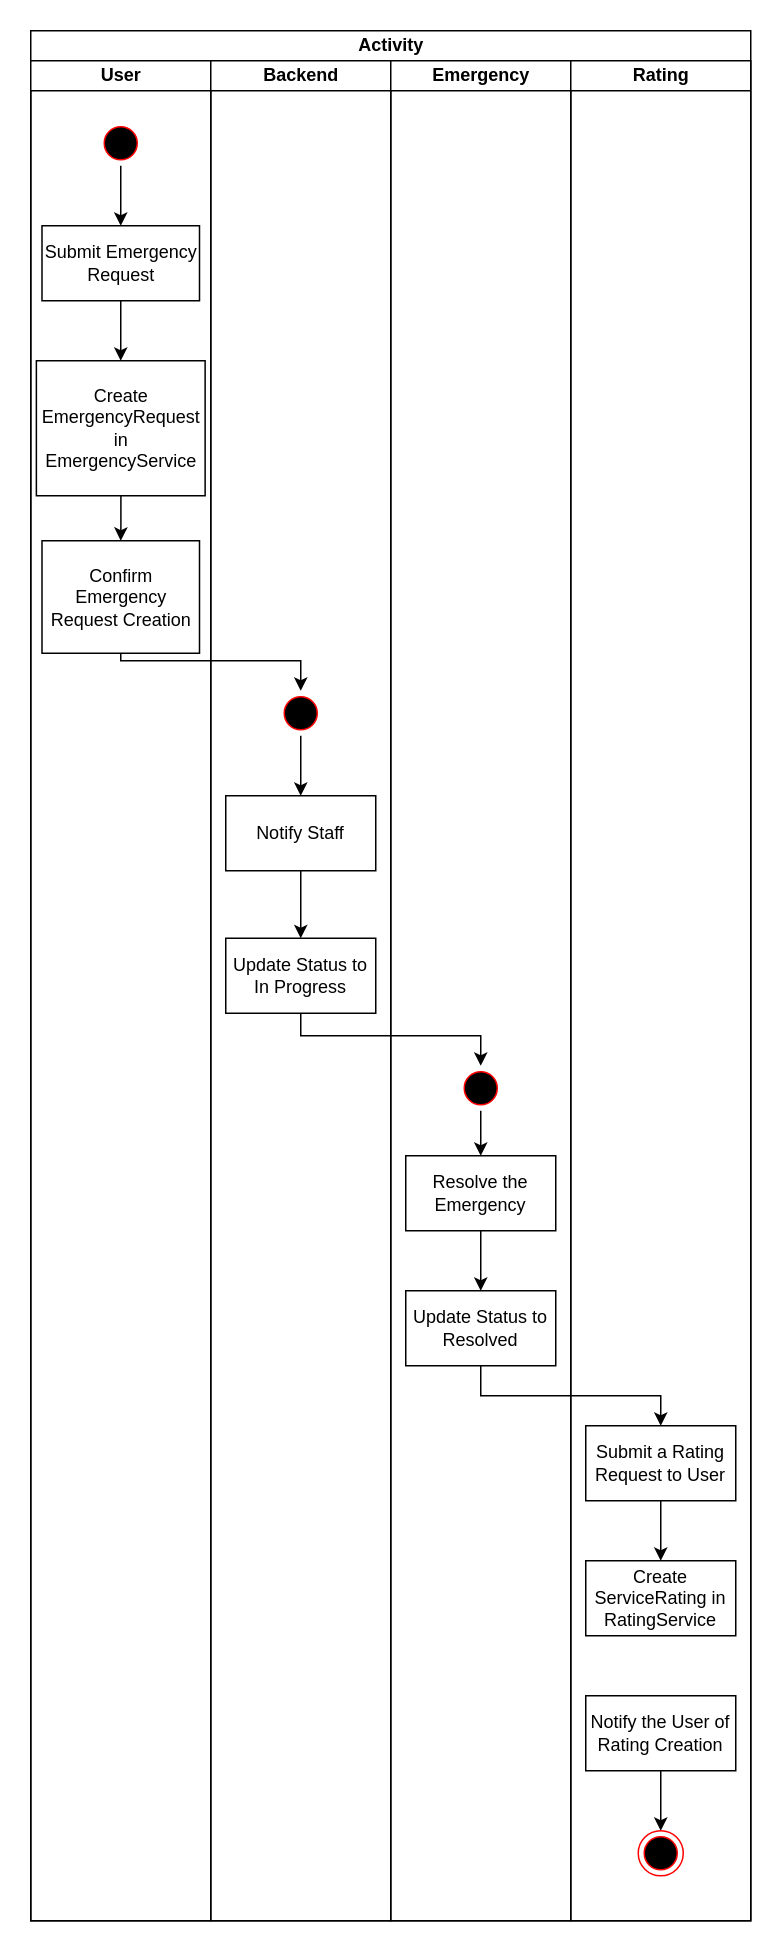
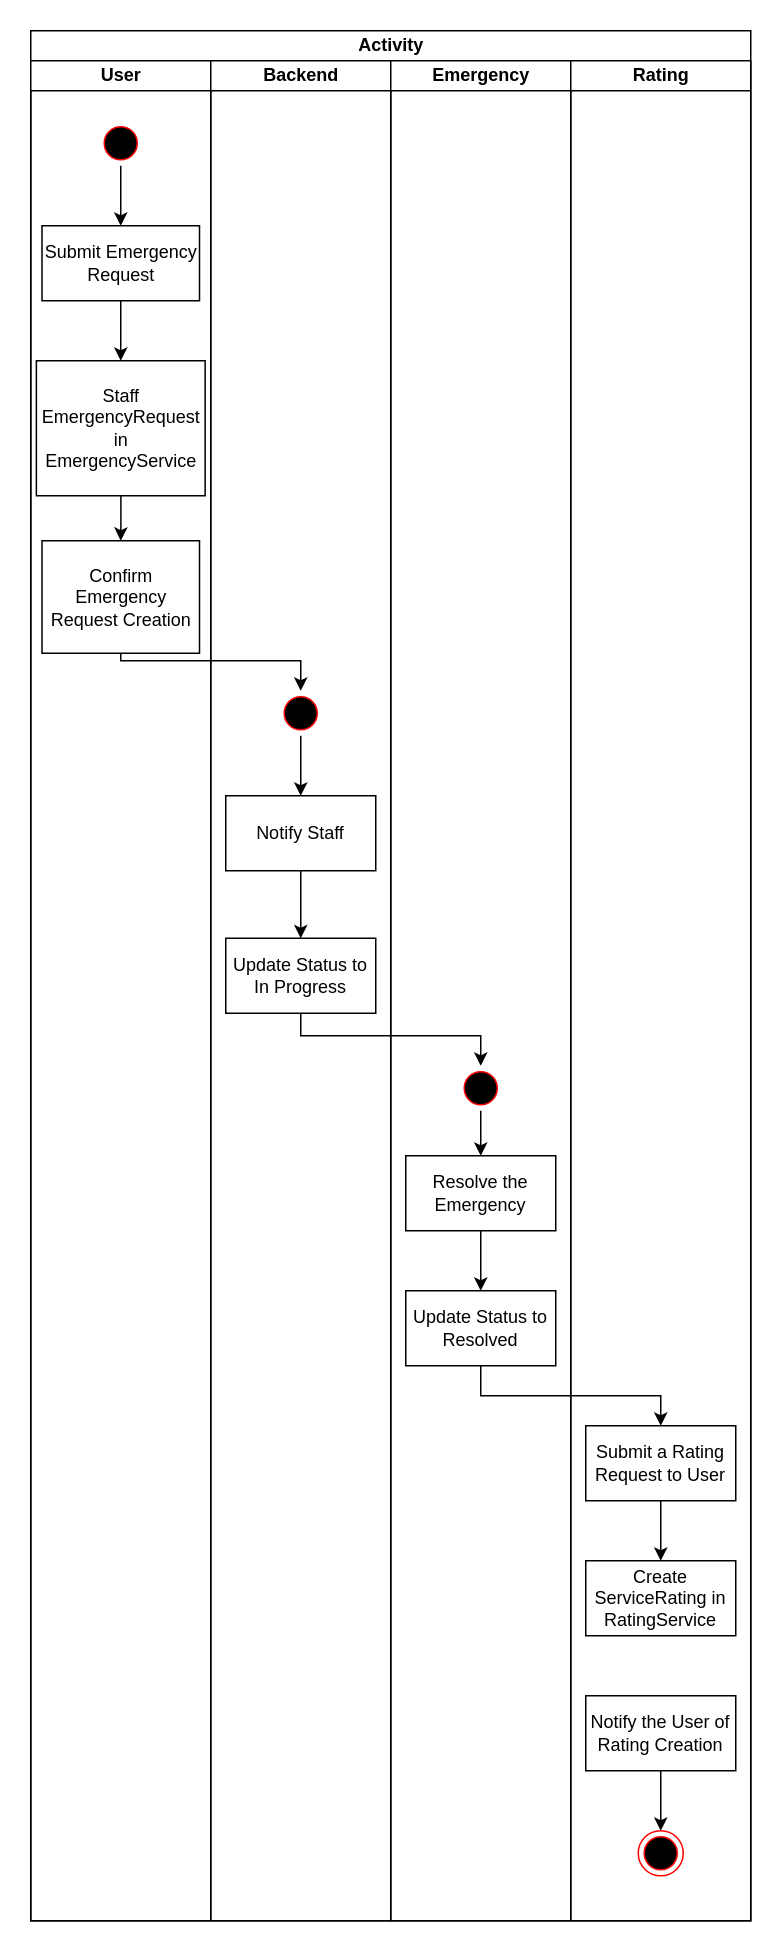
node "Create EmergencyRequest in EmergencyService": label "Create EmergencyRequest in EmergencyService" -> "Staff EmergencyRequest in EmergencyService"
